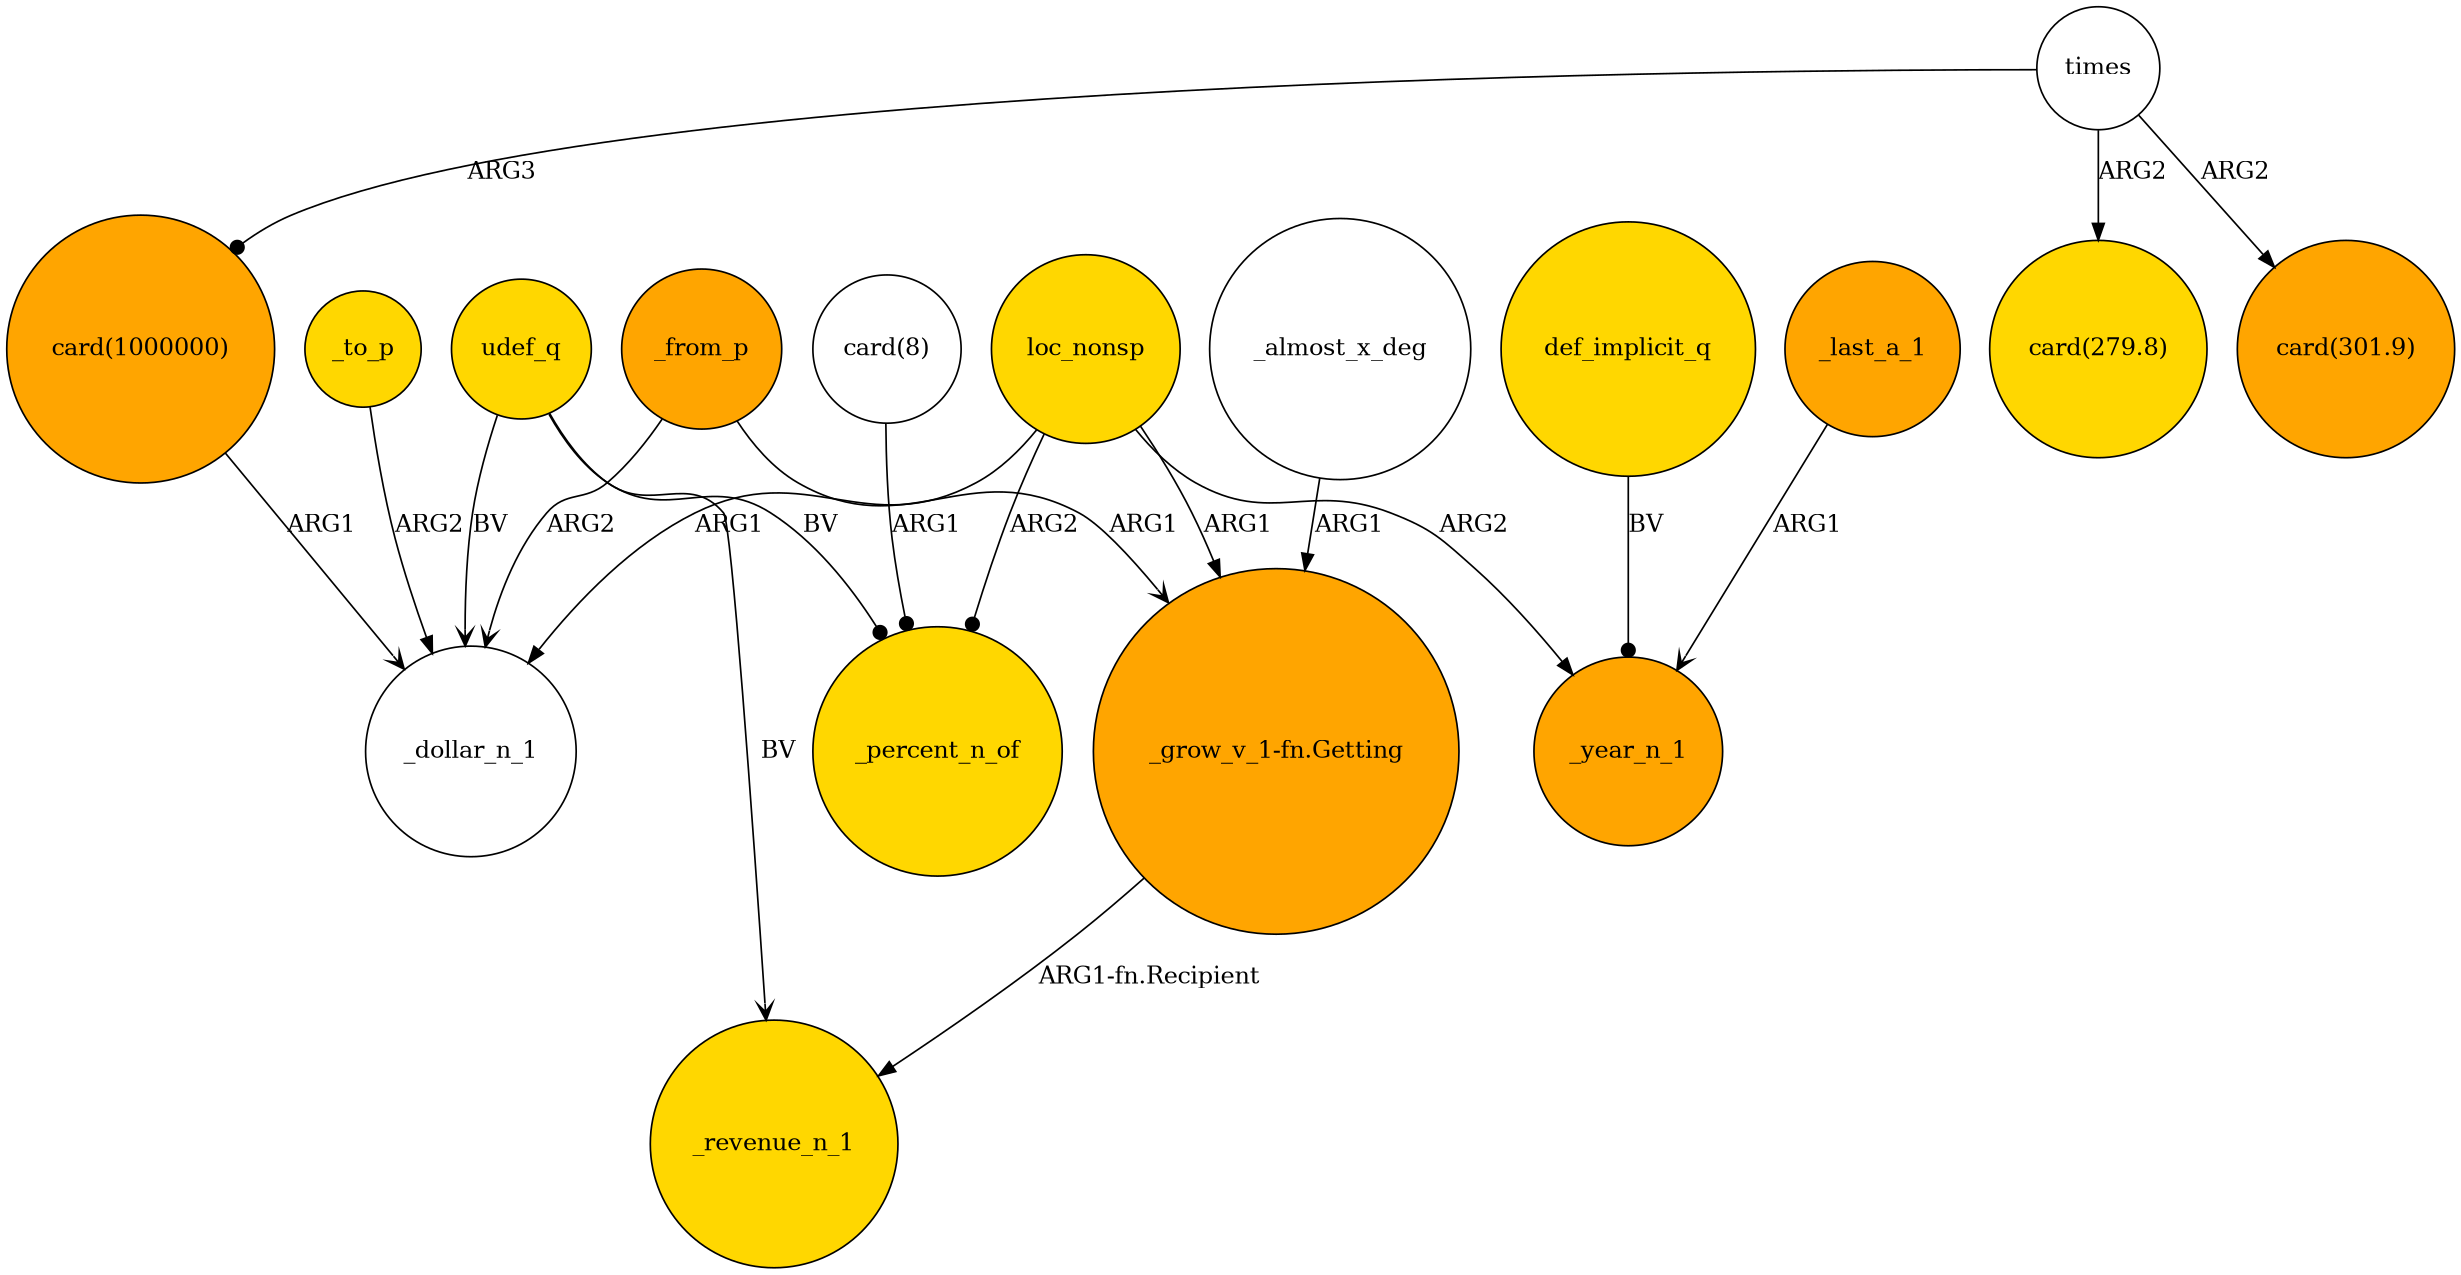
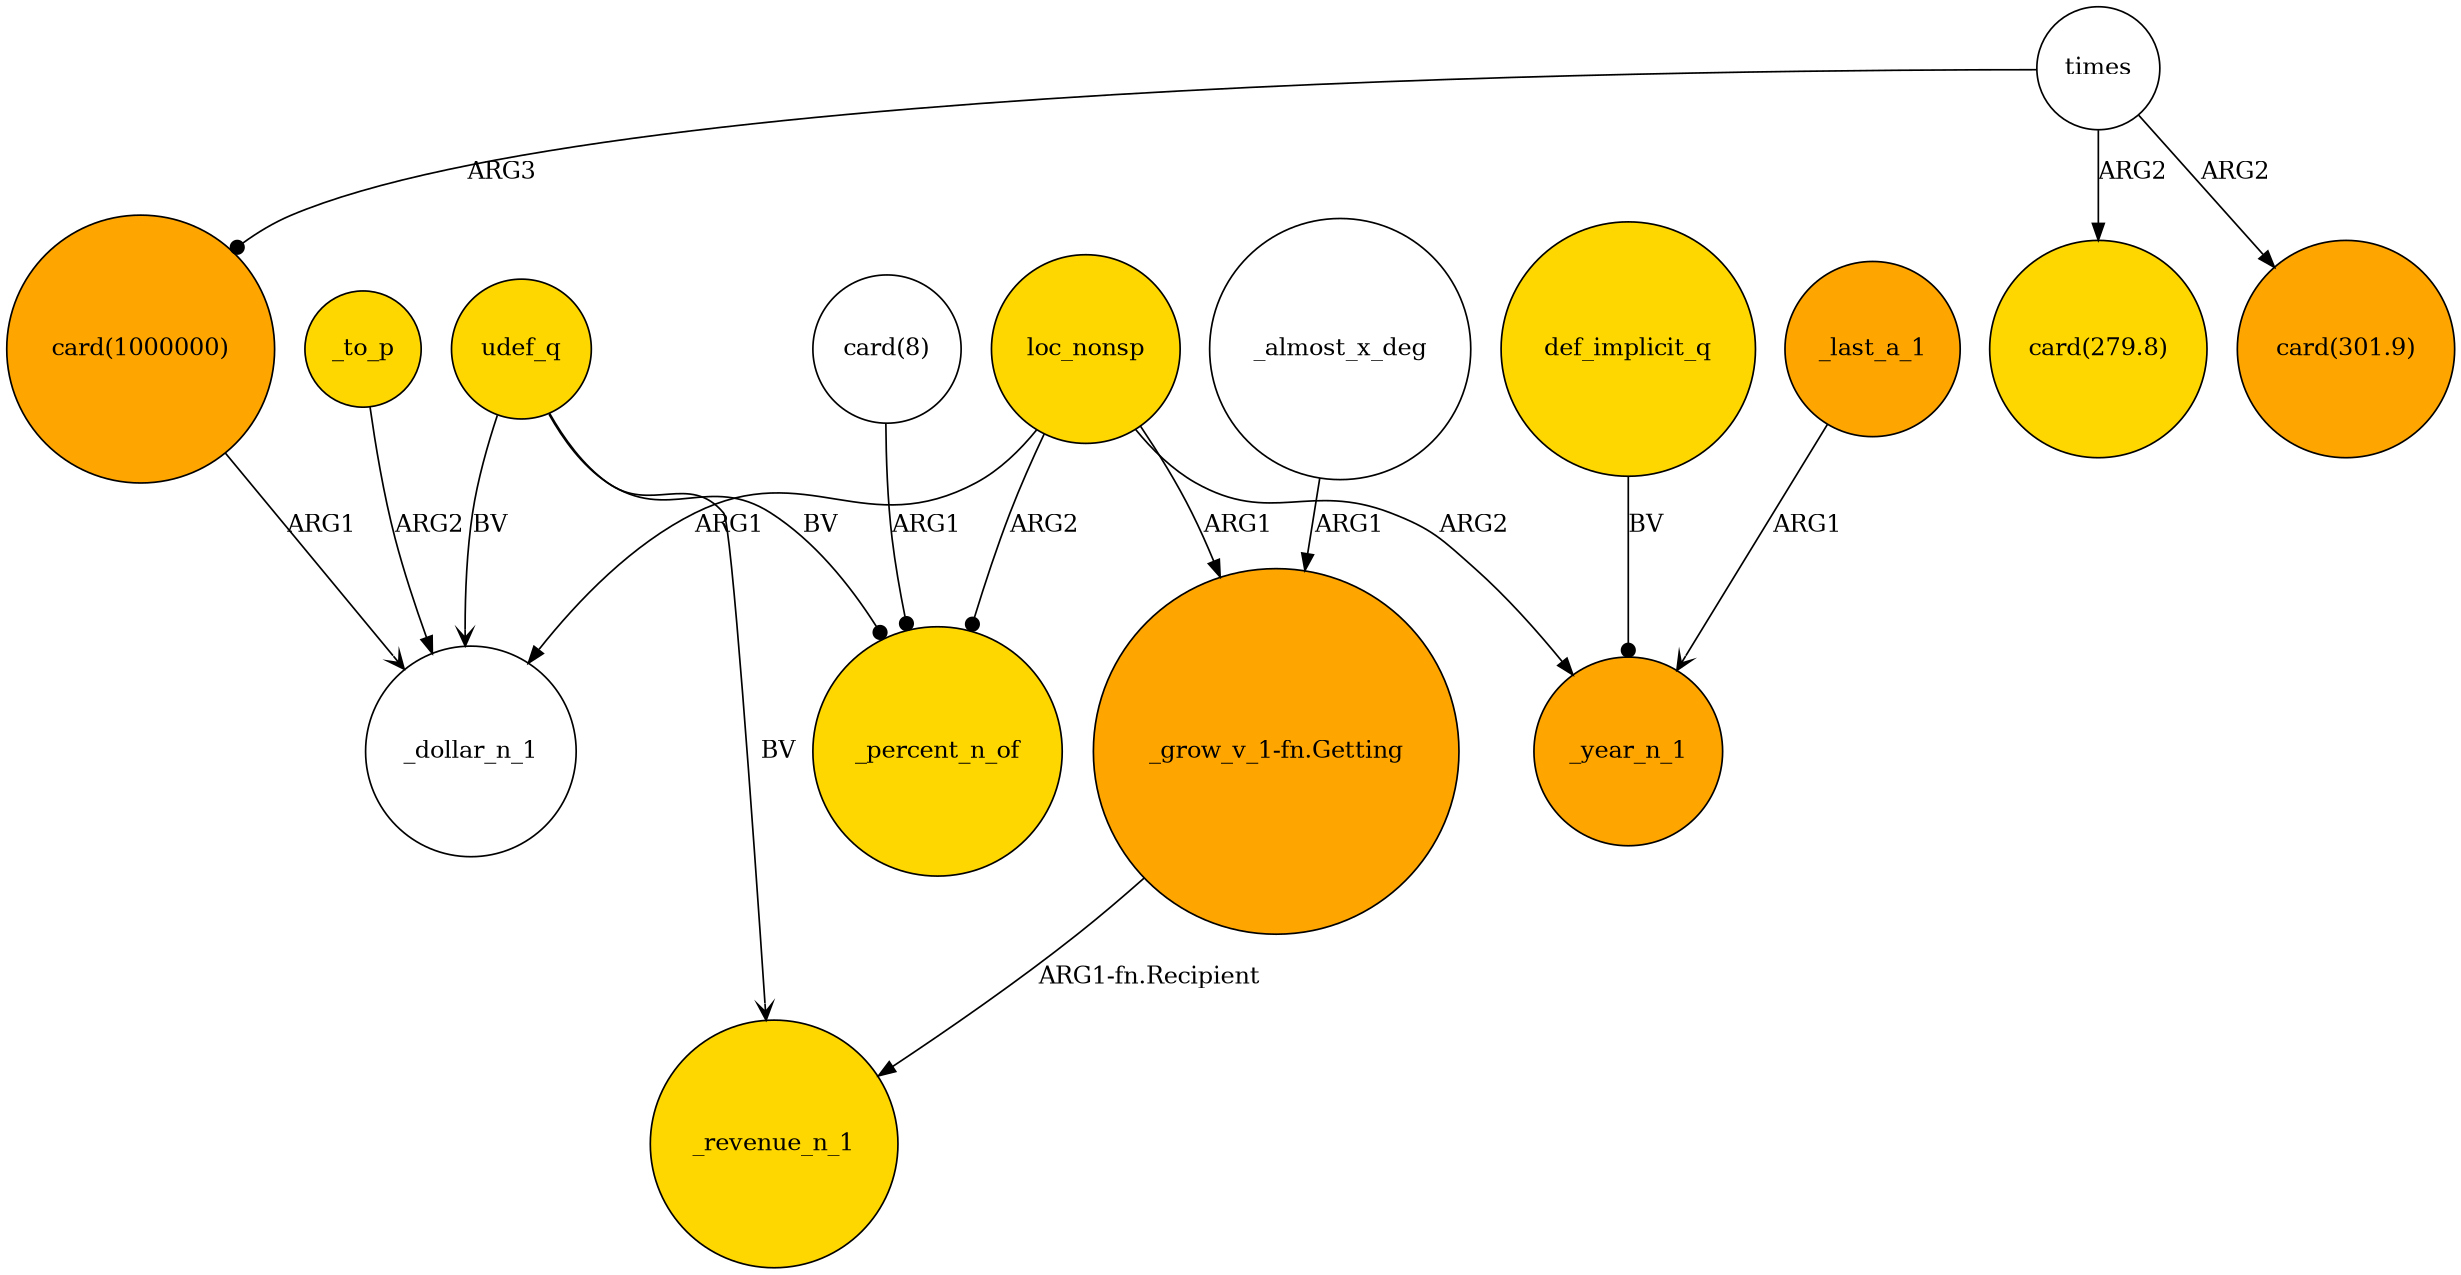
node "_from_p": removed
